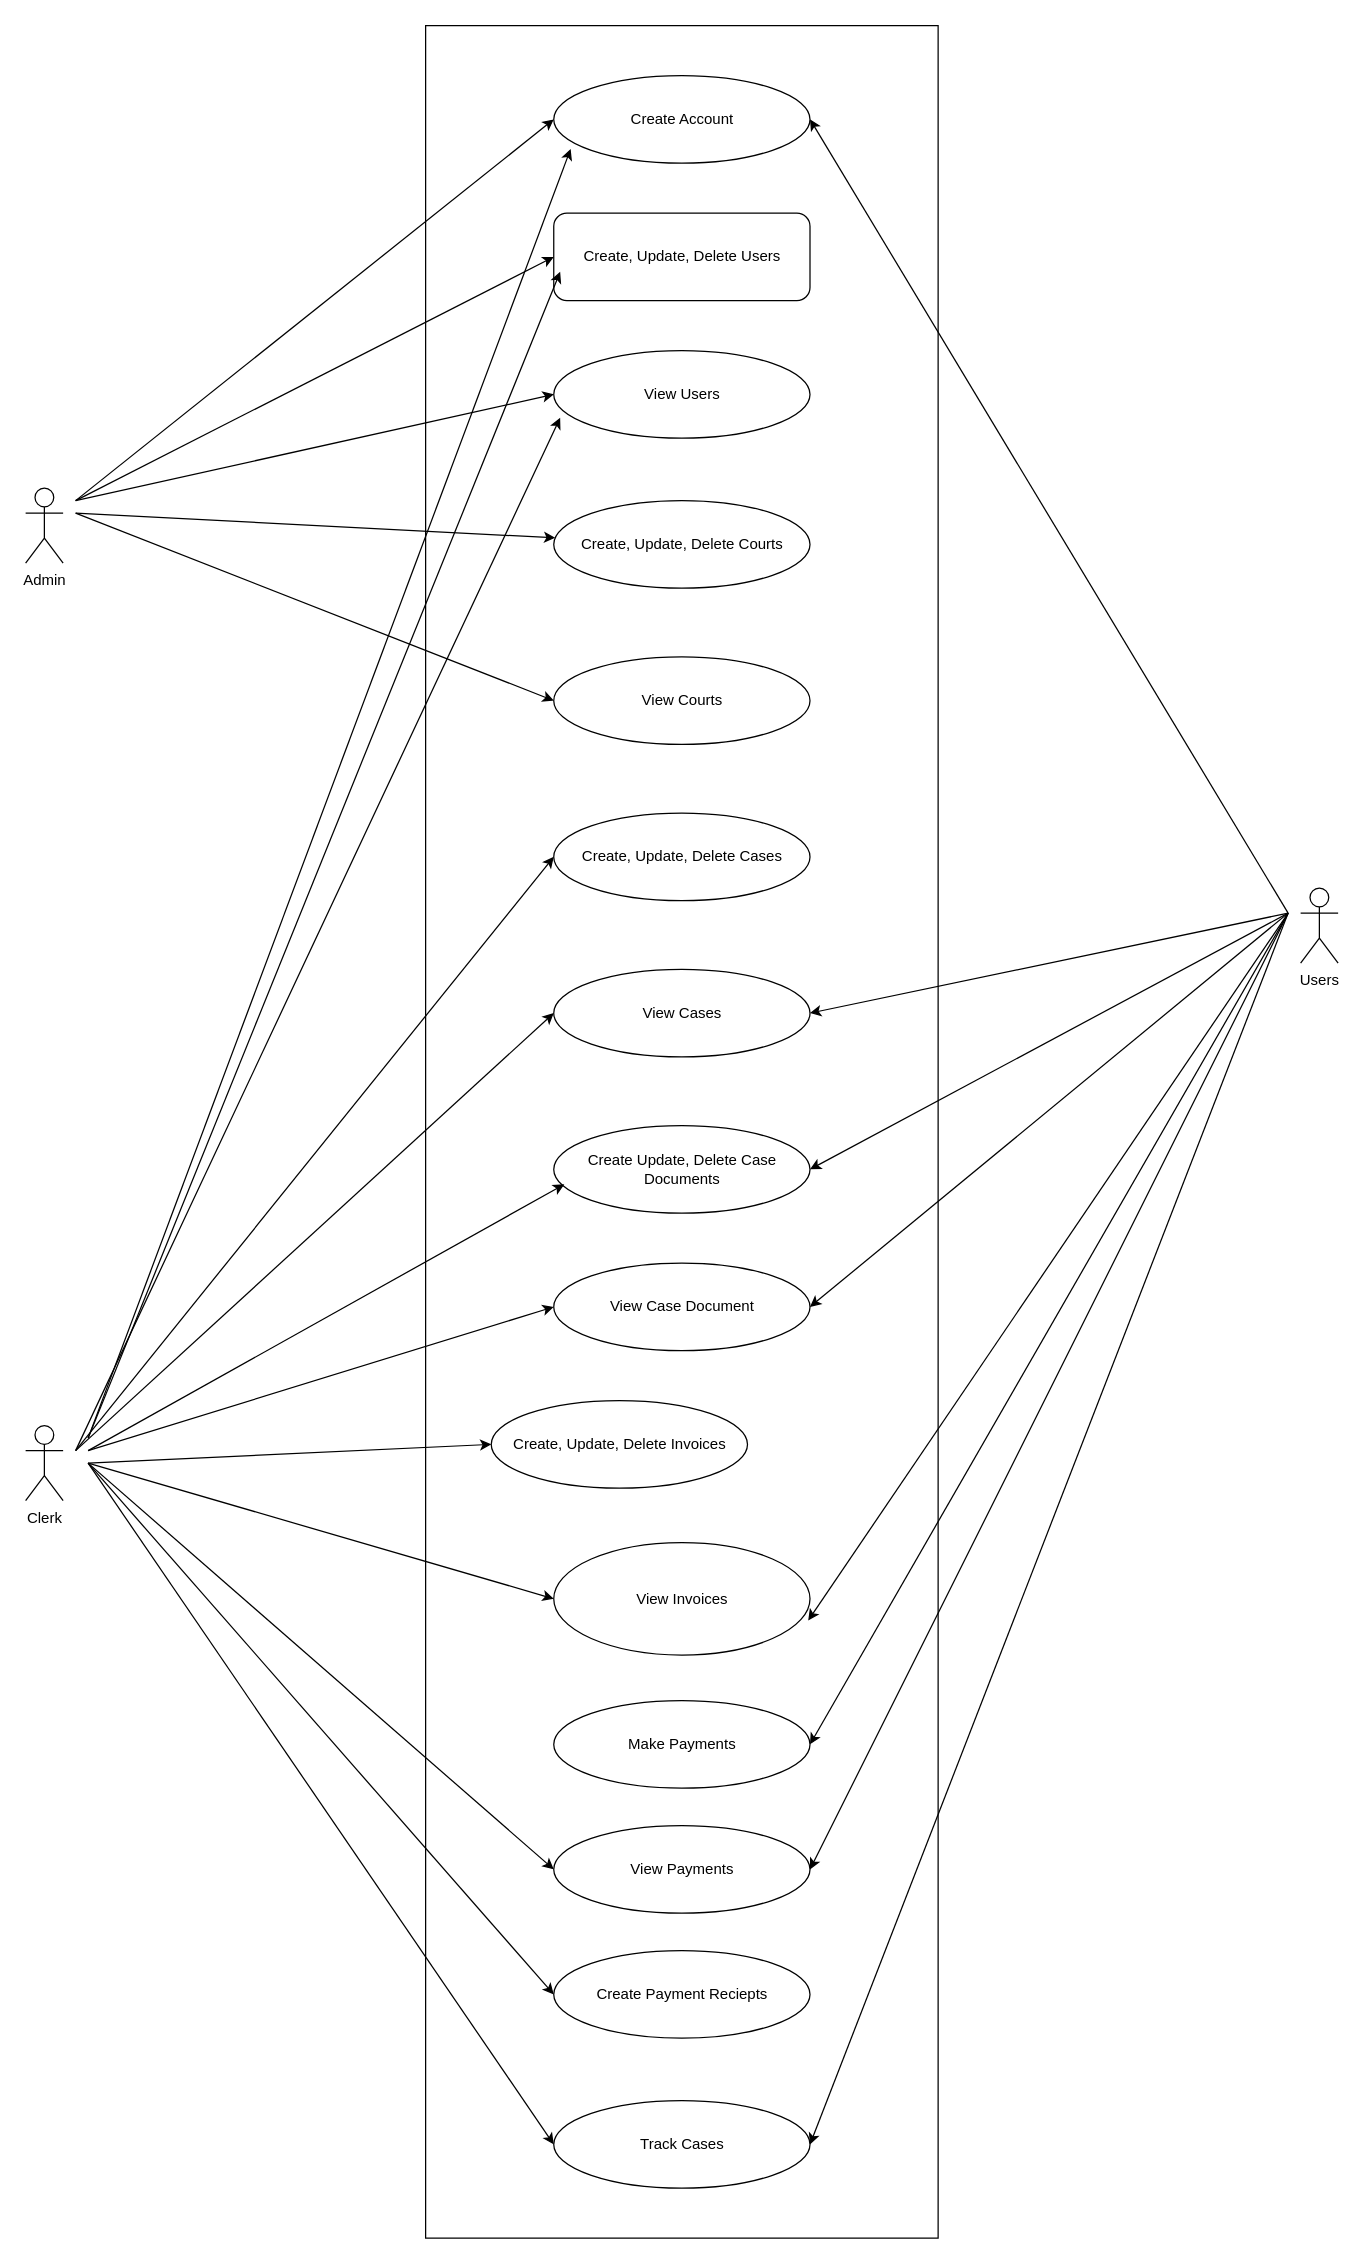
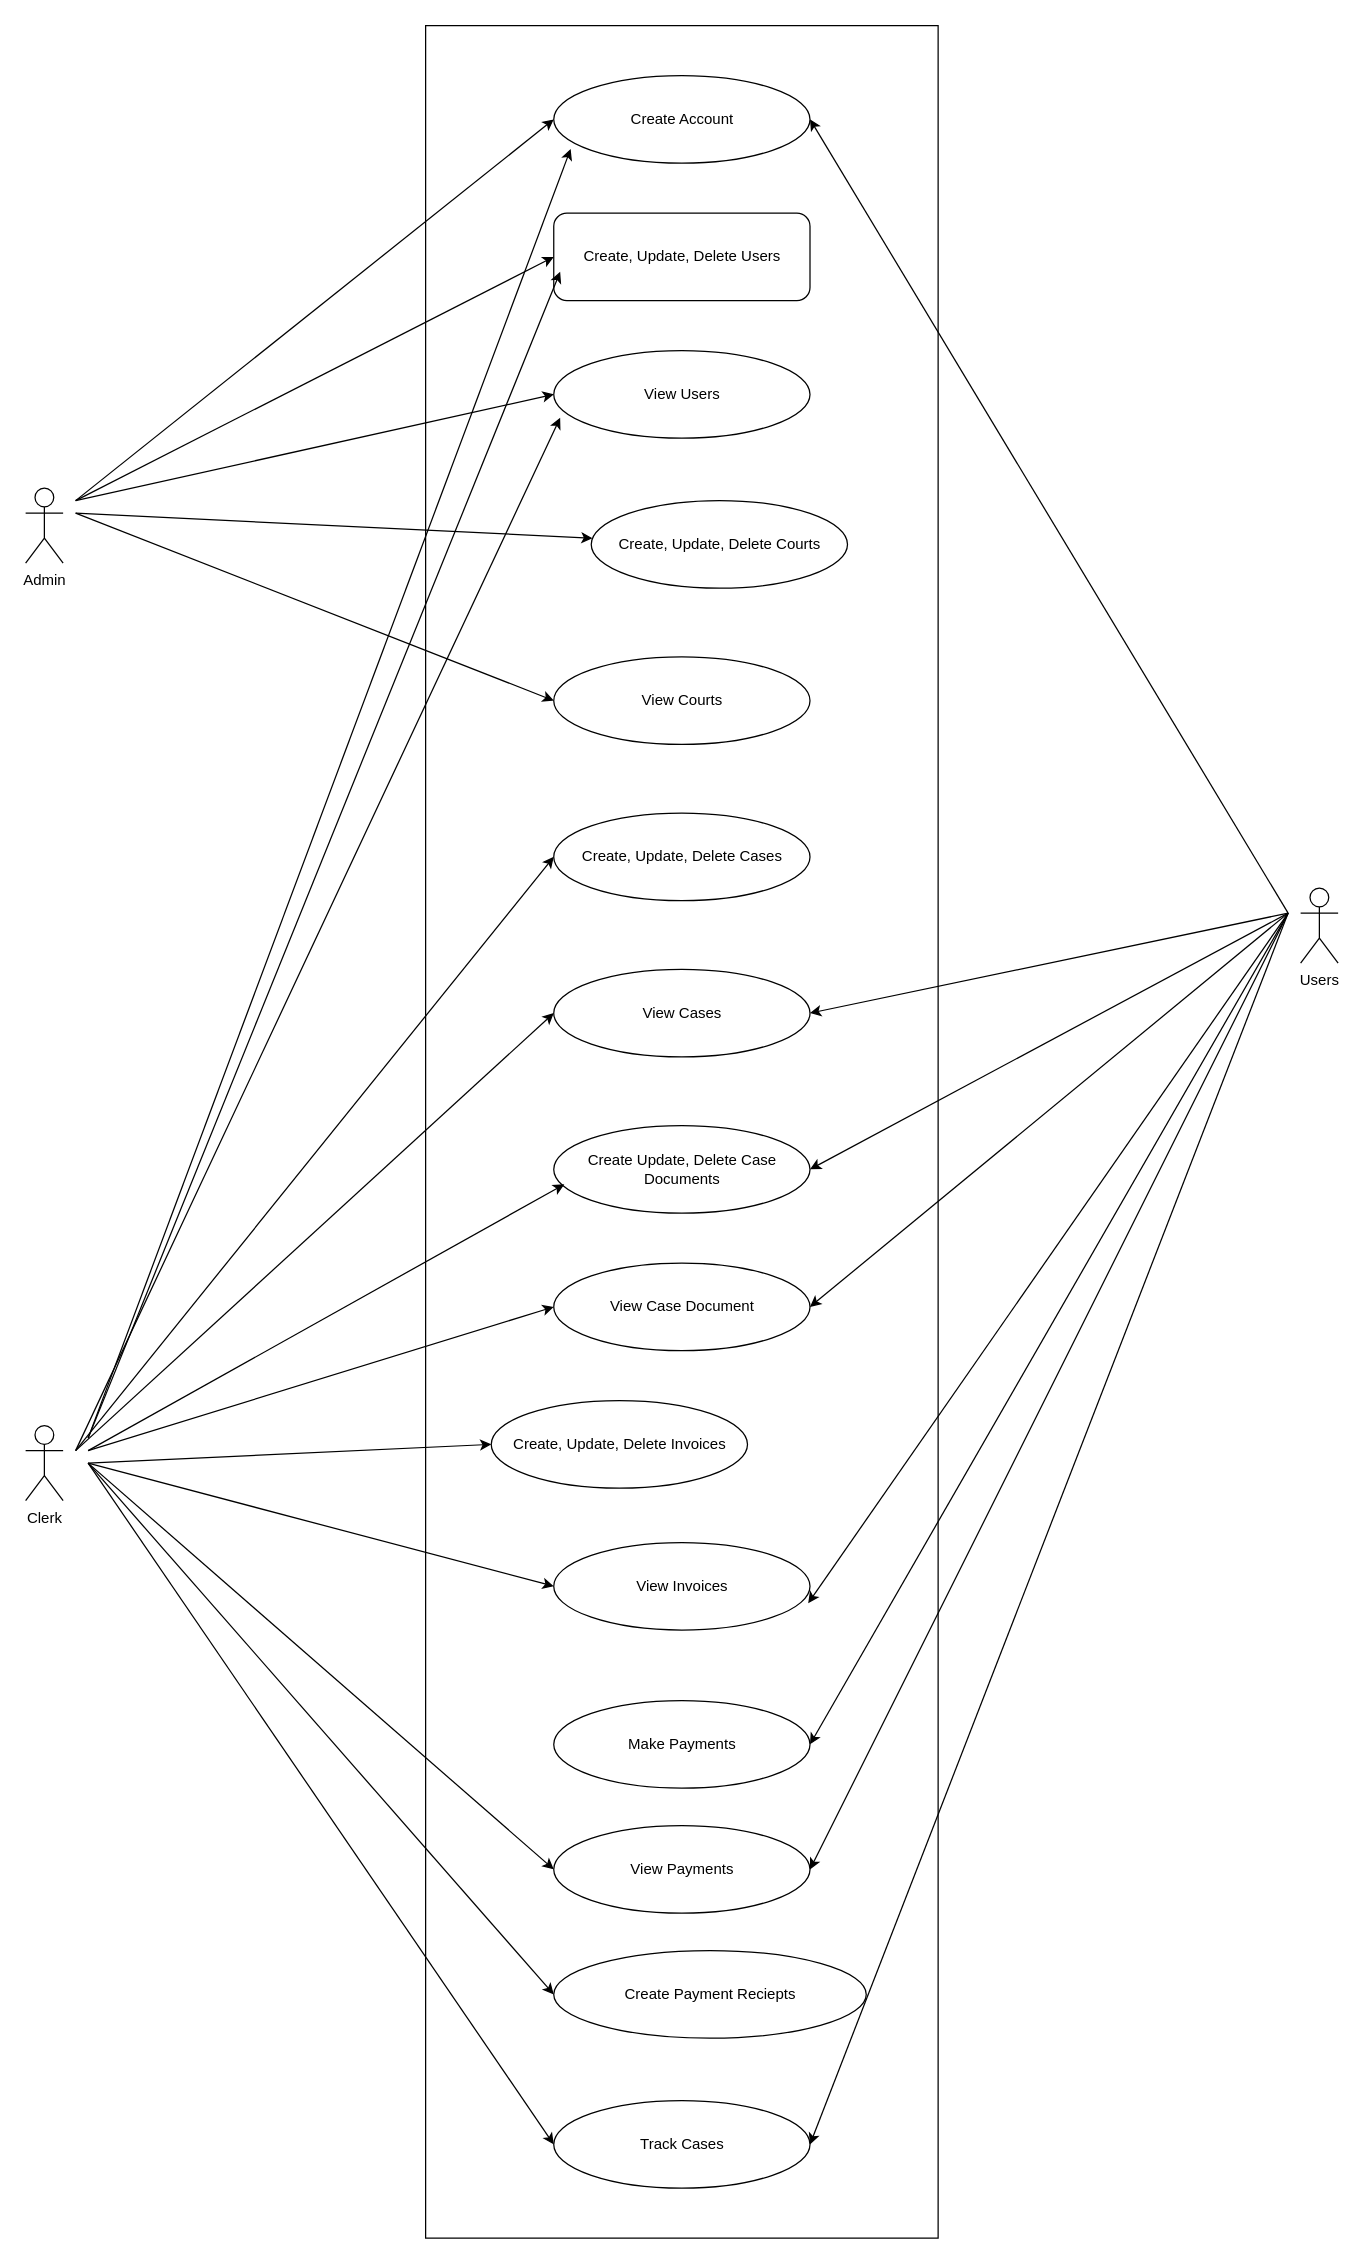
node "Create, Update, Delete Courts": moved (682, 544) -> (719, 544)
node "View Invoices": size 256x113 -> 256x88
node "Create Payment Reciepts": size 256x88 -> 313x88
